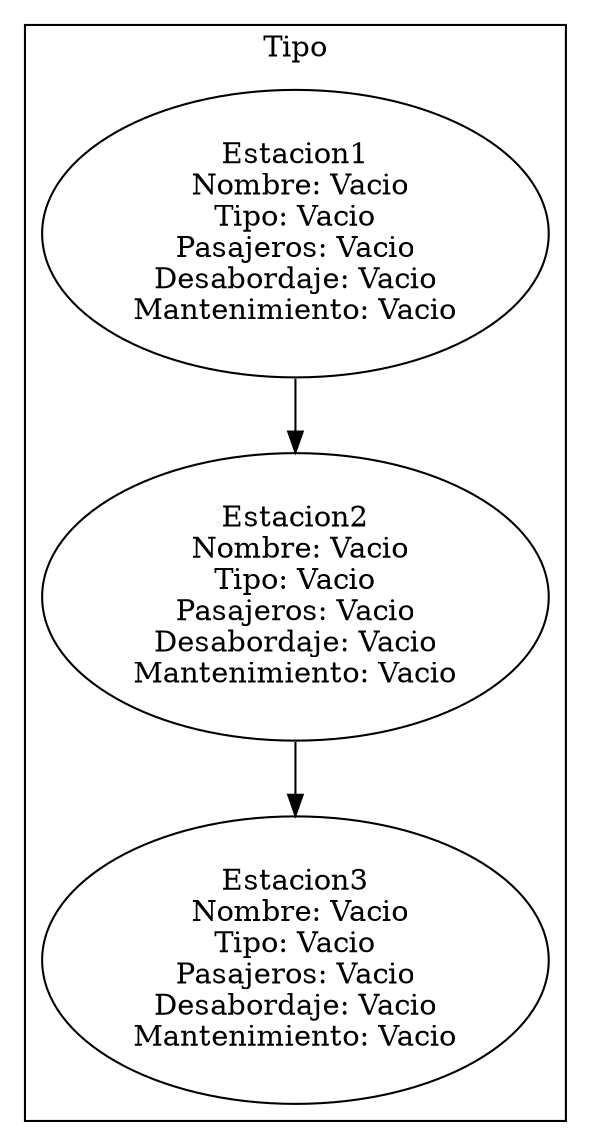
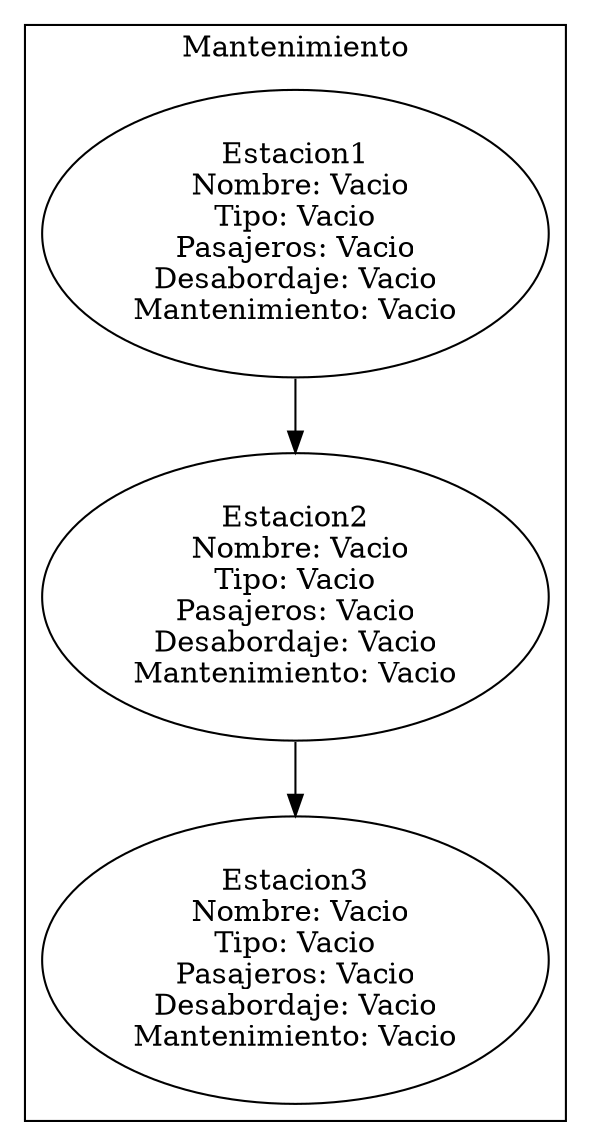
cluster "Tipo": label "Tipo" -> "Mantenimiento"
